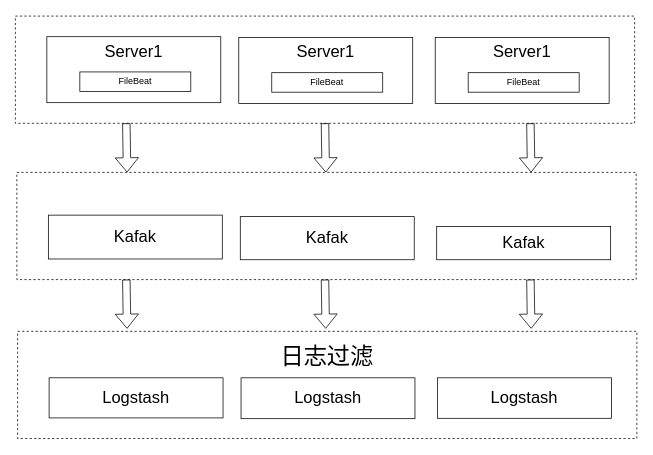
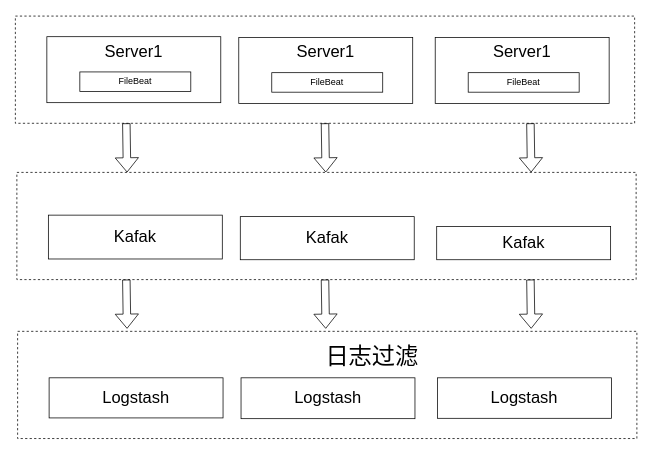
node "日志过滤": moved (327, 356) -> (372, 356)
